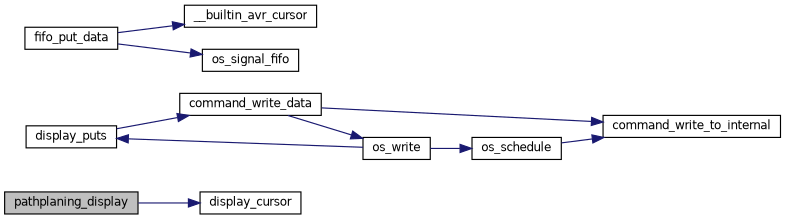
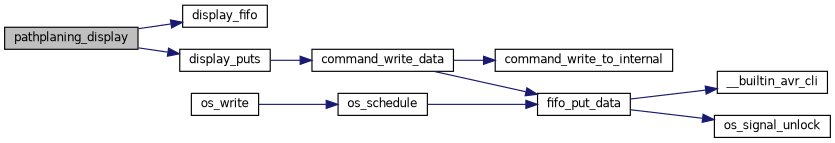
node "__builtin_avr_cursor": label "__builtin_avr_cursor" -> "__builtin_avr_cli"
node "os_signal_fifo": label "os_signal_fifo" -> "os_signal_unlock"
edge "command_write_data" -> "os_write": now "command_write_data" -> "fifo_put_data"
edge "os_schedule" -> "command_write_to_internal": now "os_schedule" -> "fifo_put_data"
edge "os_write" -> "display_puts": now "pathplaning_display" -> "display_puts"
node "display_cursor": label "display_cursor" -> "display_fifo"
